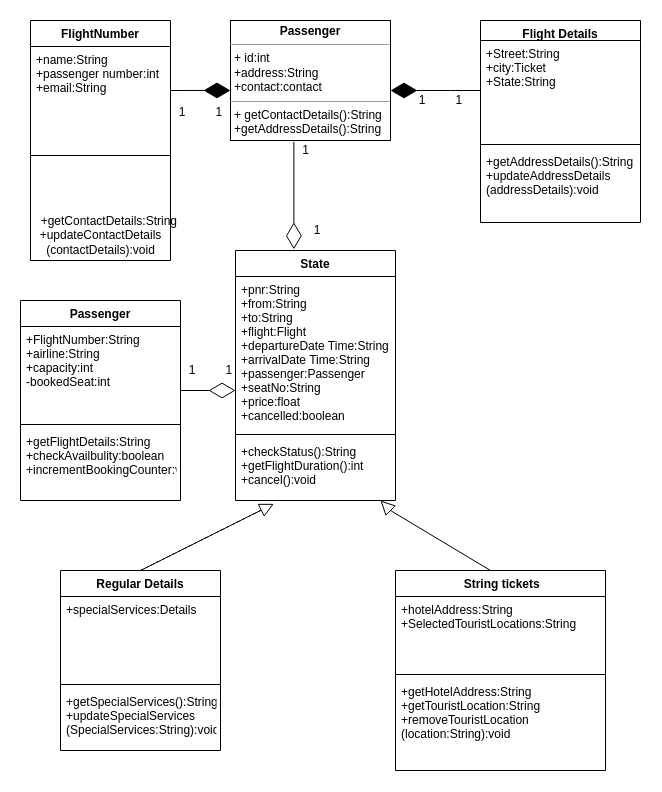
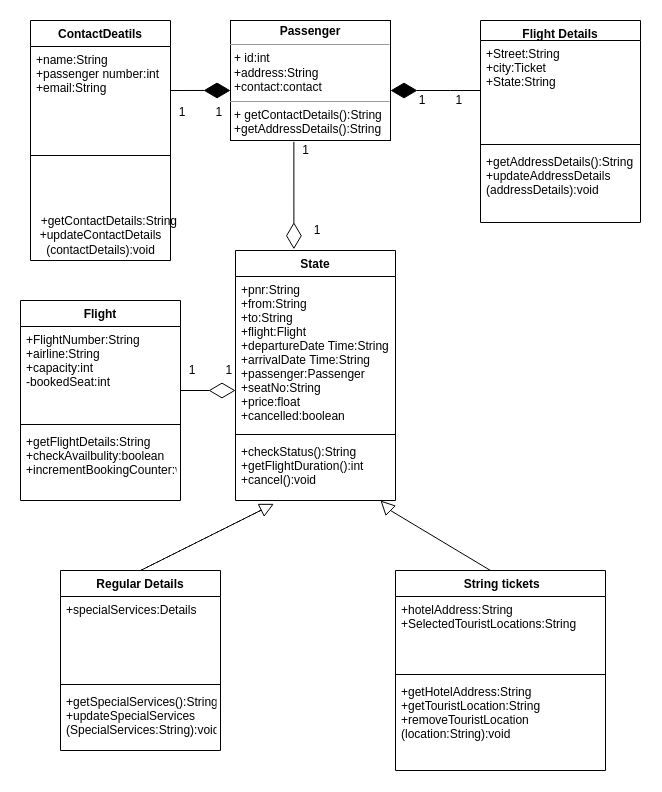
node "FlightNumber": label "FlightNumber" -> "ContactDeatils"
node "Passenger": label "Passenger" -> "Flight"
